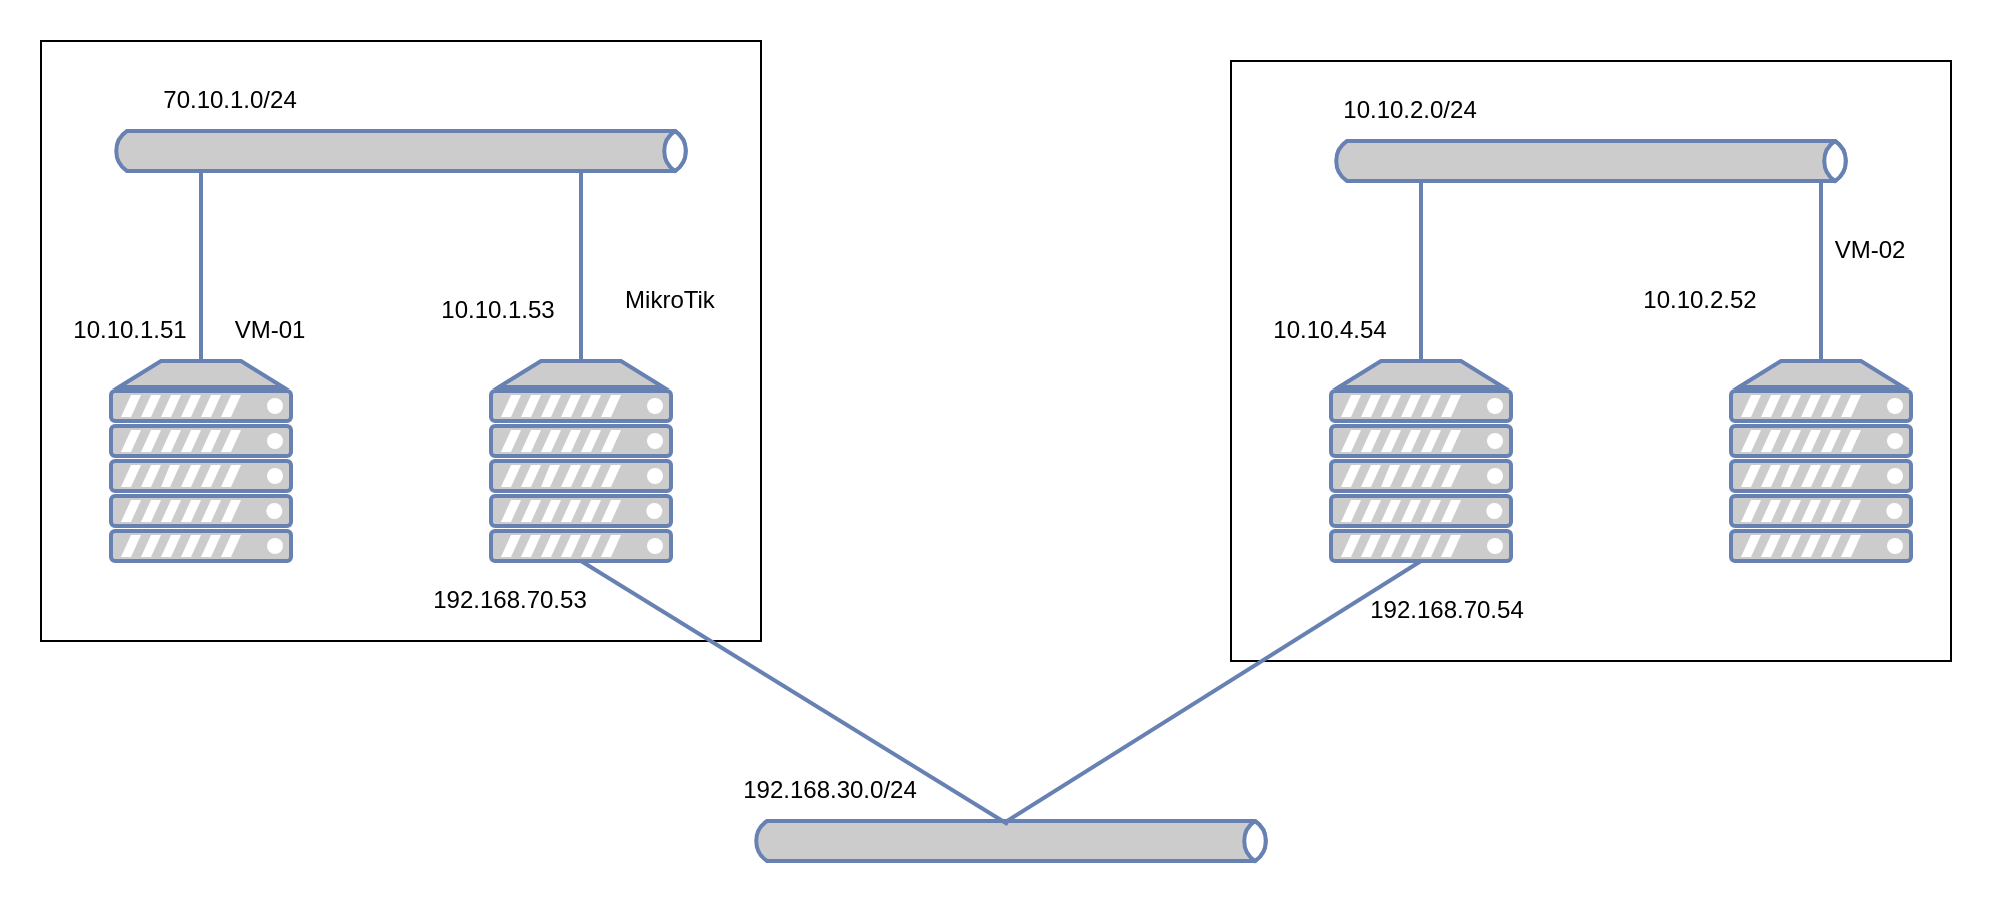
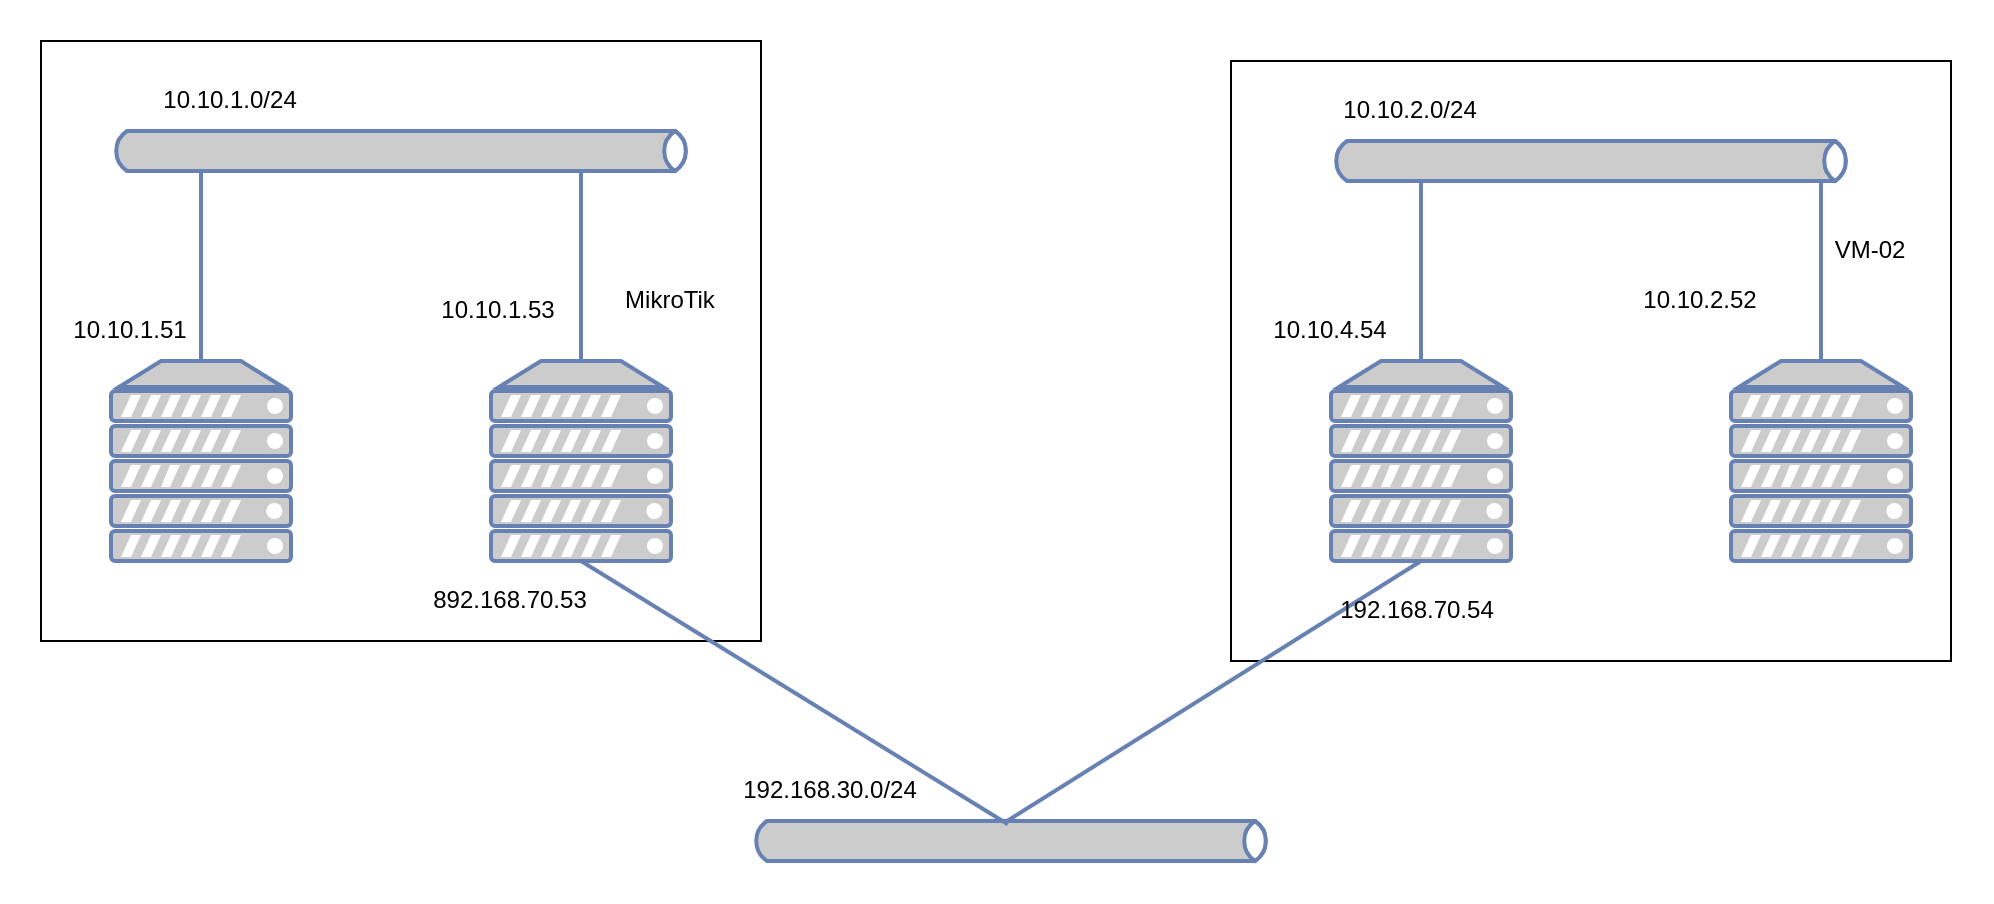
node "70.10.1.0/24": label "70.10.1.0/24" -> "10.10.1.0/24"
node "VM-01": removed
node "192.168.70.53": label "192.168.70.53" -> "892.168.70.53"
node "192.168.70.54": moved (1448, 611) -> (1418, 611)
